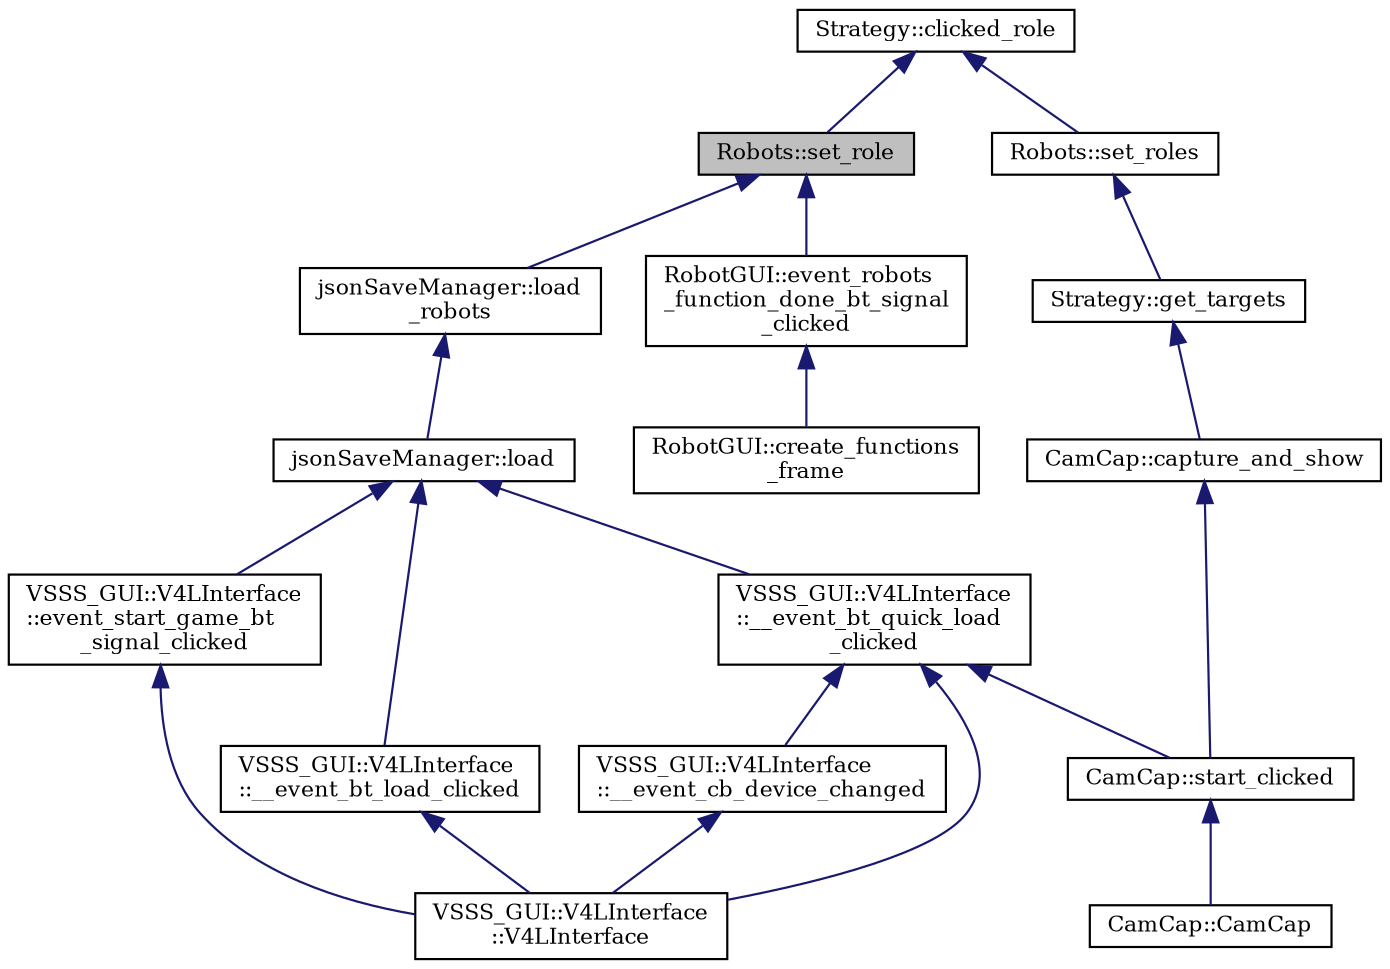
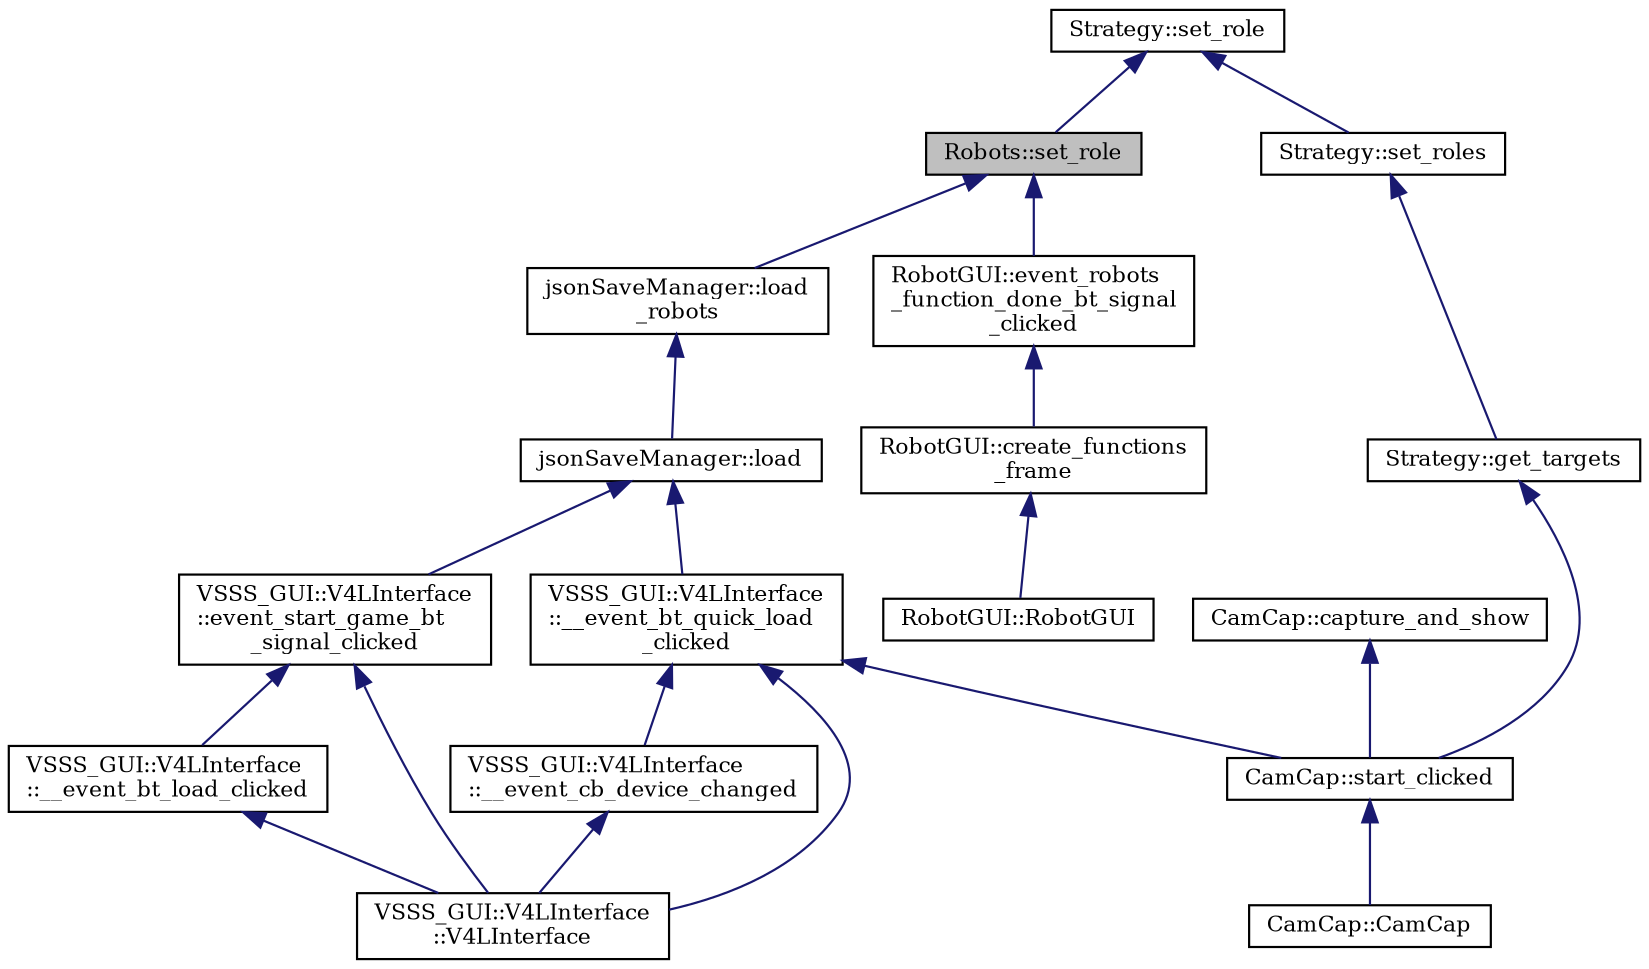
node "Strategy::clicked_role": label "Strategy::clicked_role" -> "Strategy::set_role"
node "Robots::set_roles": label "Robots::set_roles" -> "Strategy::set_roles"
edge "CamCap::capture_and_show" -> "Strategy::get_targets": now "CamCap::start_clicked" -> "Strategy::get_targets"
node "RobotGUI::RobotGUI": added
edge "VSSS_GUI::V4LInterface ::__event_bt_load_clicked" -> "jsonSaveManager::load": now "VSSS_GUI::V4LInterface ::__event_bt_load_clicked" -> "VSSS_GUI::V4LInterface ::event_start_game_bt _signal_clicked"
